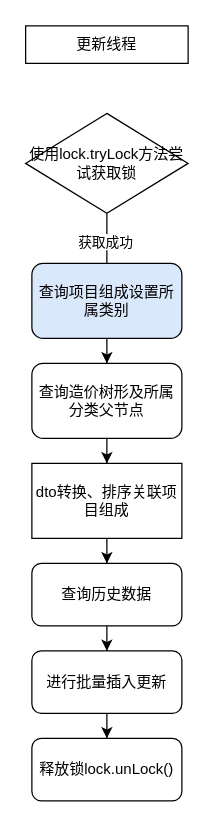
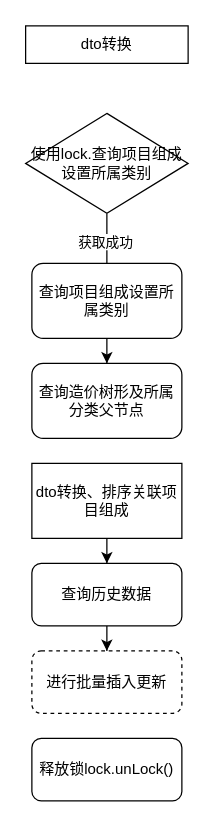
node "更新线程": label "更新线程" -> "dto转换"
node "使用lock.tryLock方法尝试获取锁": label "使用lock.tryLock方法尝试获取锁" -> "使用lock.查询项目组成设置所属类别"
node "查询项目组成设置所属类别": fillcolor #dae8fc -> #ffffff
edge "查询造价树形及所属分类父节点" -> "dto转换、排序关联项目组成": removed
node "进行批量插入更新": style solid -> dashed
edge "进行批量插入更新" -> "释放锁lock.unLock()": removed
